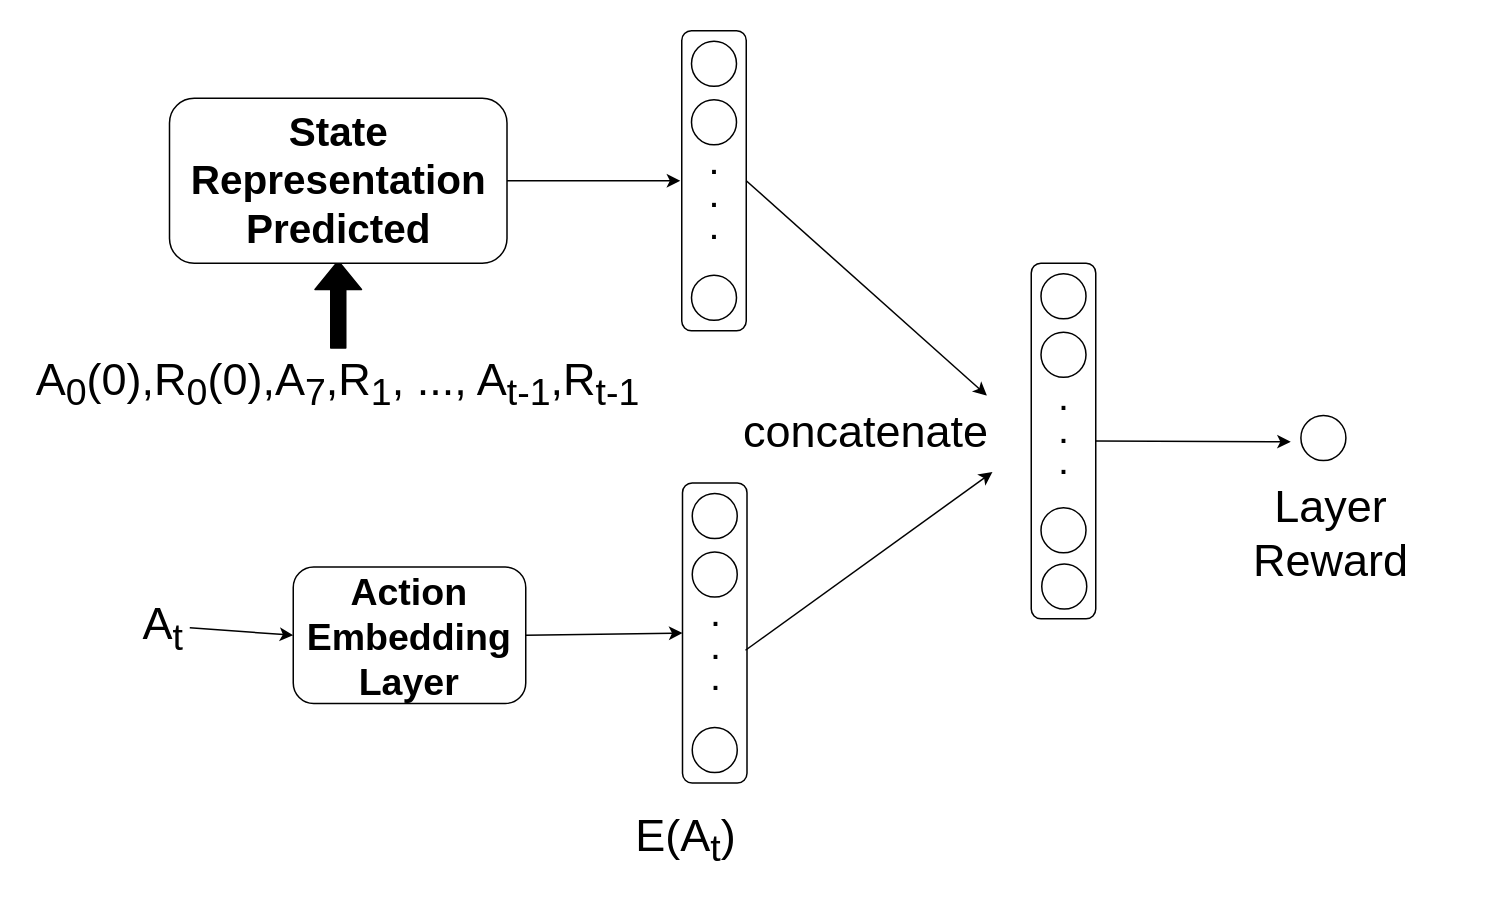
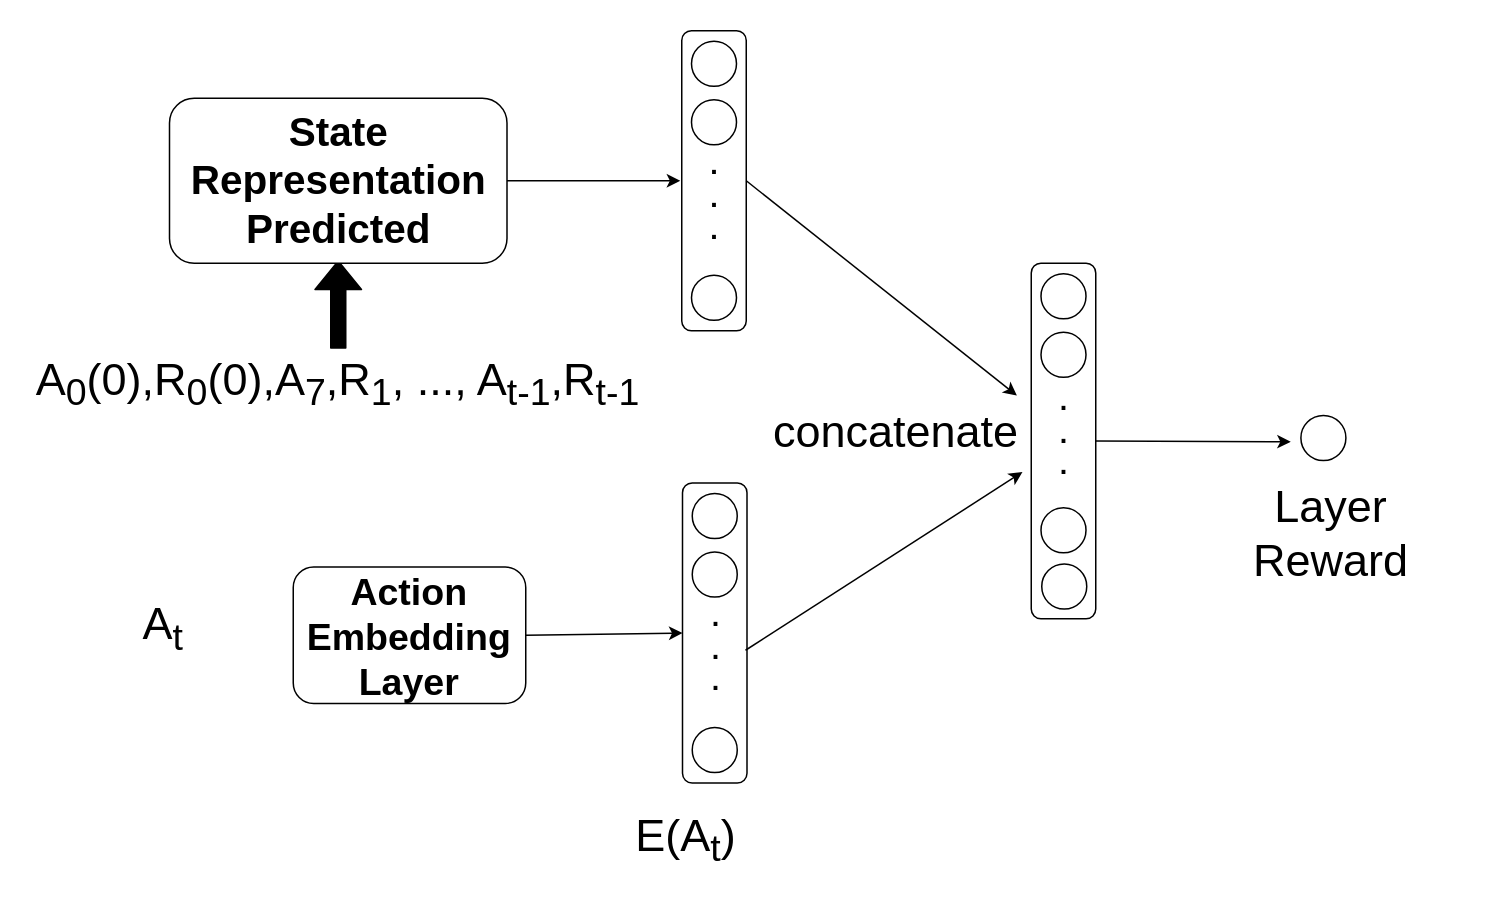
node "concatenate": moved (866, 431) -> (896, 431)
edge "At" -> "Action Embedding Layer": removed
